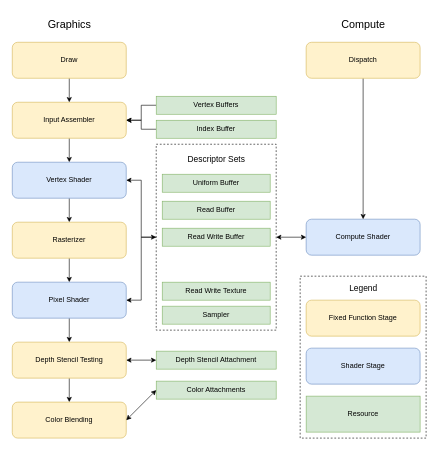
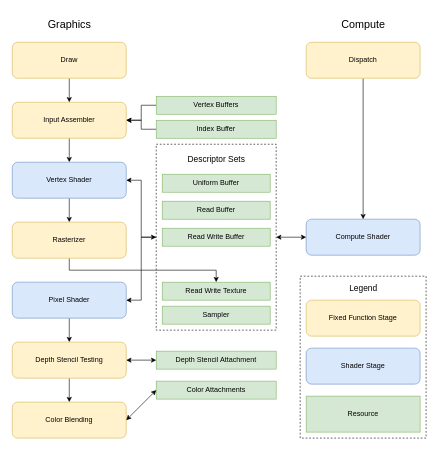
edge "Rasterizer" -> "Pixel Shader": now "Rasterizer" -> "Read Write Texture"
